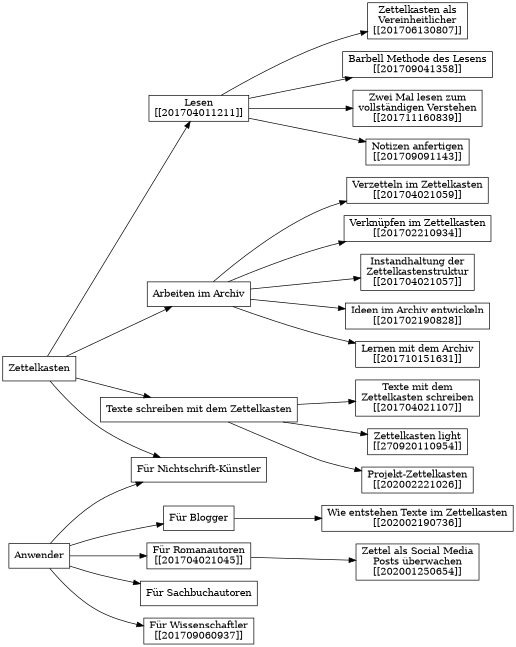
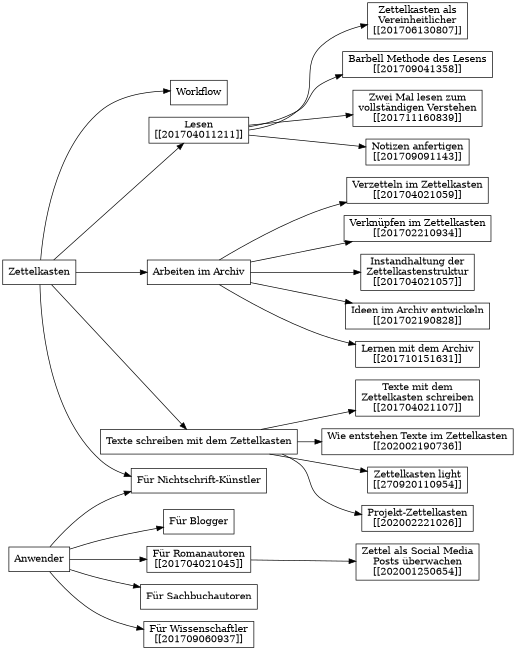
node "Workflow": added
edge "Für Blogger" -> "Wie entstehen Texte im Zettelkasten [[202002190736]]": now "Texte schreiben mit dem Zettelkasten" -> "Wie entstehen Texte im Zettelkasten [[202002190736]]"
